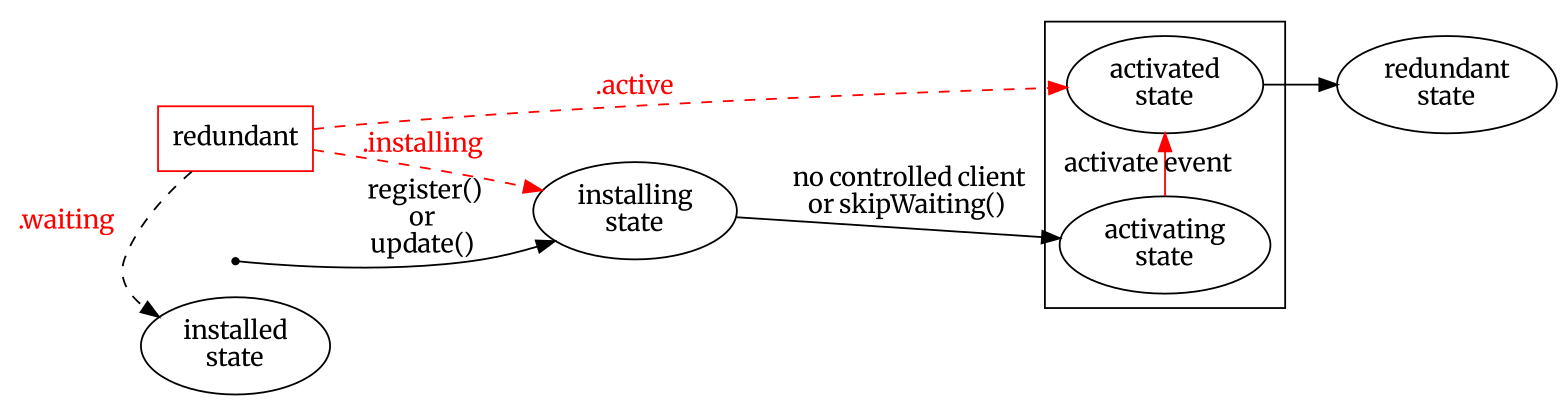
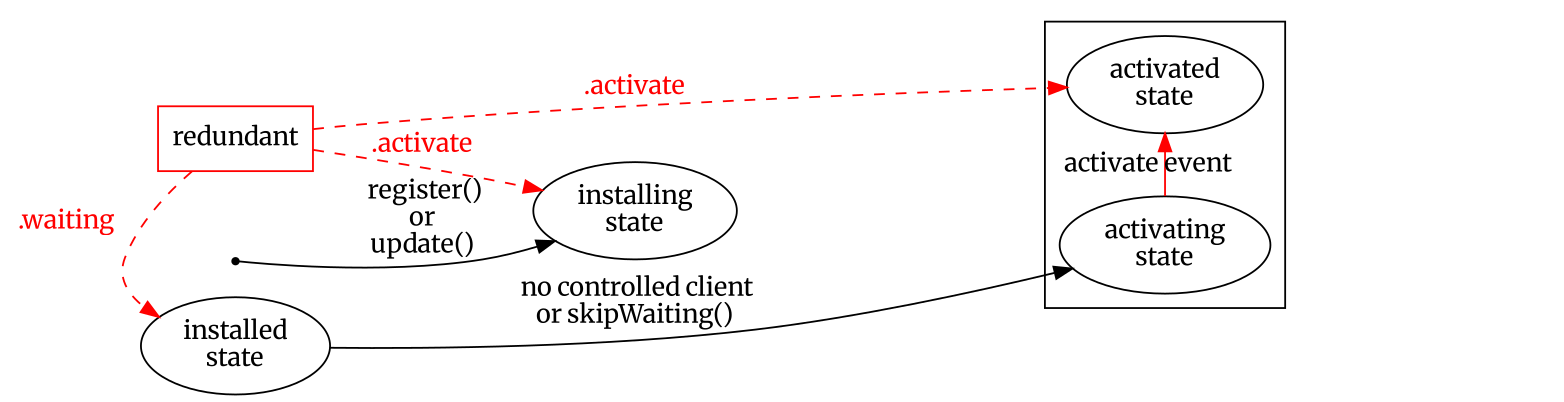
node "redundant state": removed
edge "redundant" -> "activated state": label ".active" -> ".activate"
edge "redundant" -> "installing state": label ".installing" -> ".activate"
edge "installing state" -> "activating state": now "installed state" -> "activating state"
edge "redundant" -> "installed state": color black -> #ff0000
